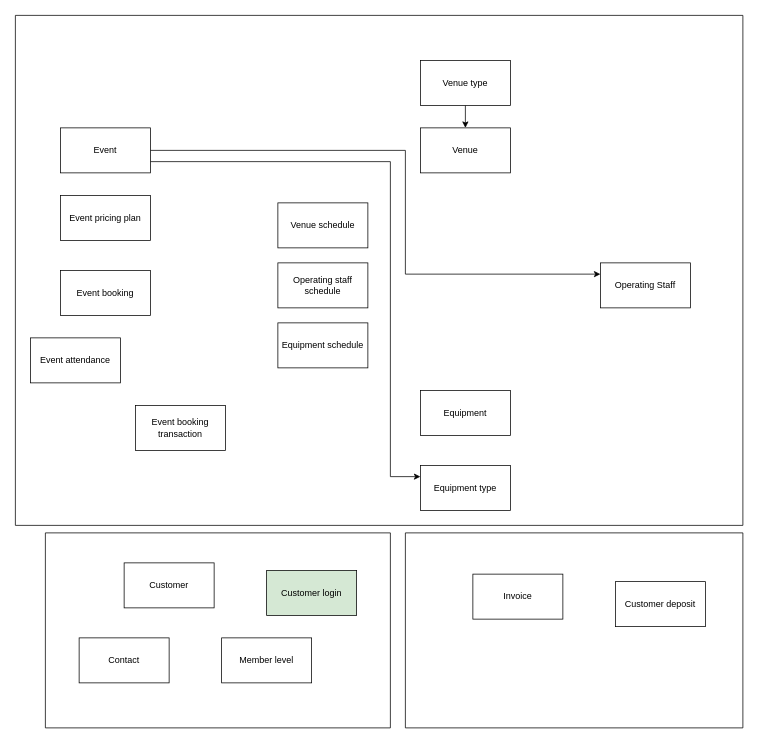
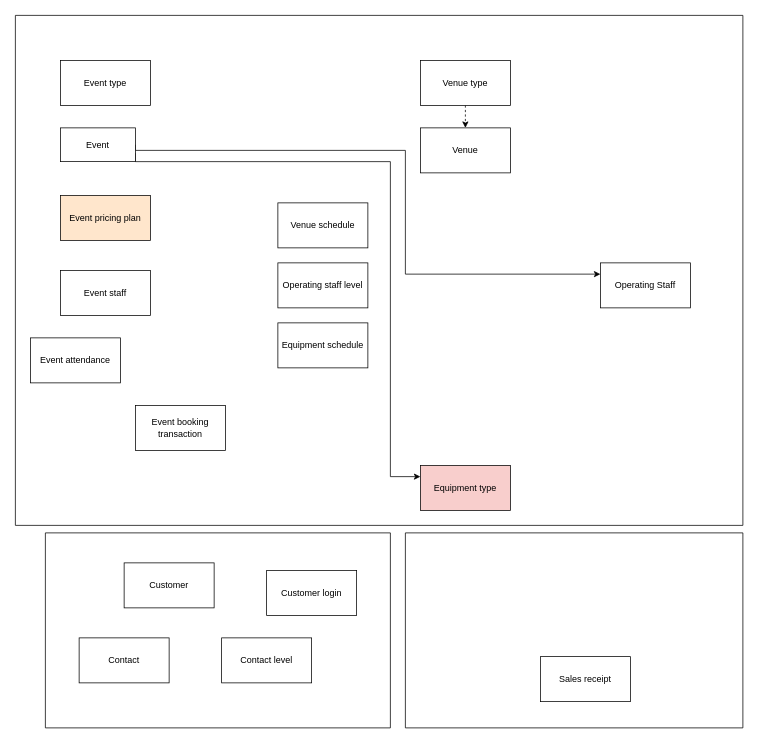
node "Event type": added
edge "Venue type" -> "Venue": style solid -> dashed
node "Event": size 90x45 -> 75x34
node "Event pricing plan": fillcolor #ffffff -> #ffe6cc
node "Operating staff schedule": label "Operating staff schedule" -> "Operating staff level"
node "Event booking": label "Event booking" -> "Event staff"
node "Equipment": removed
node "Equipment type": fillcolor #ffffff -> #f8cecc
node "Customer login": fillcolor #d5e8d4 -> #ffffff
node "Invoice": removed
node "Customer deposit": removed
node "Member level": label "Member level" -> "Contact level"
node "Sales receipt": added
